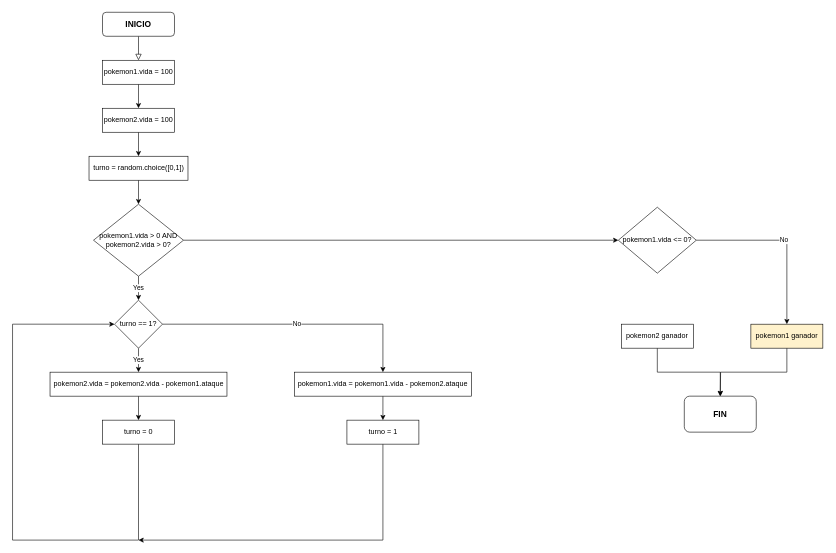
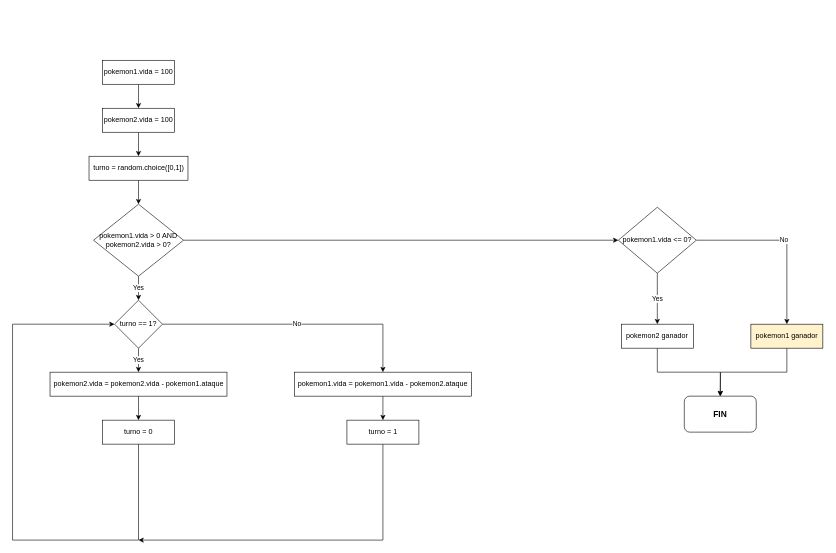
node "INICIO": removed
edge "INICIO" -> "pokemon1.vida = 100": removed
edge "pokemon1.vida <= 0?" -> "pokemon2 ganador": added, label "Yes"
